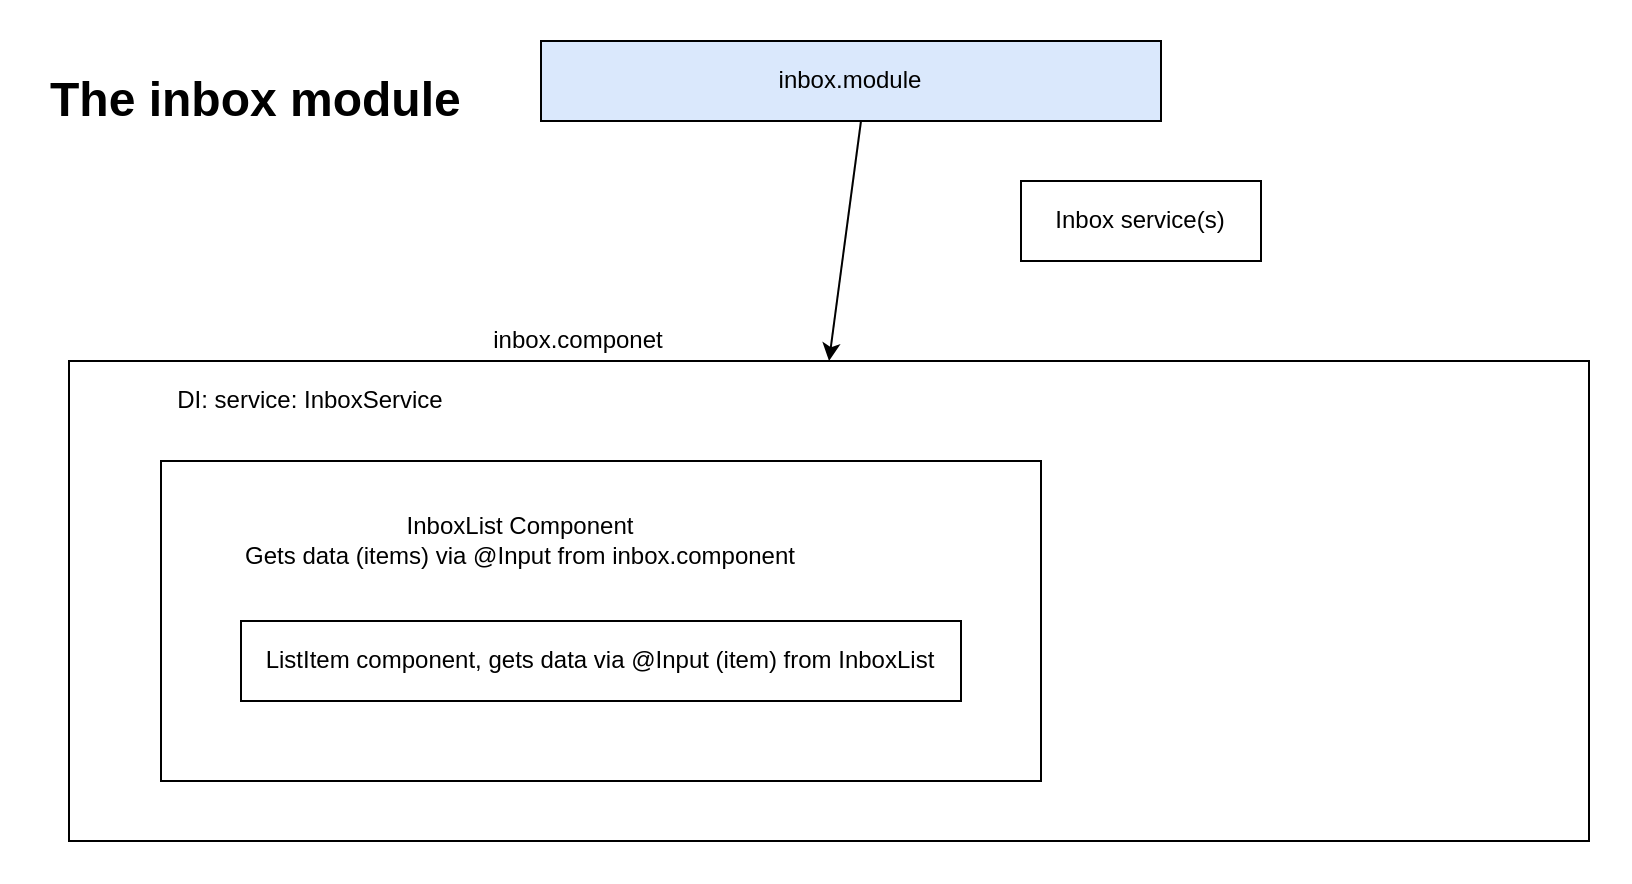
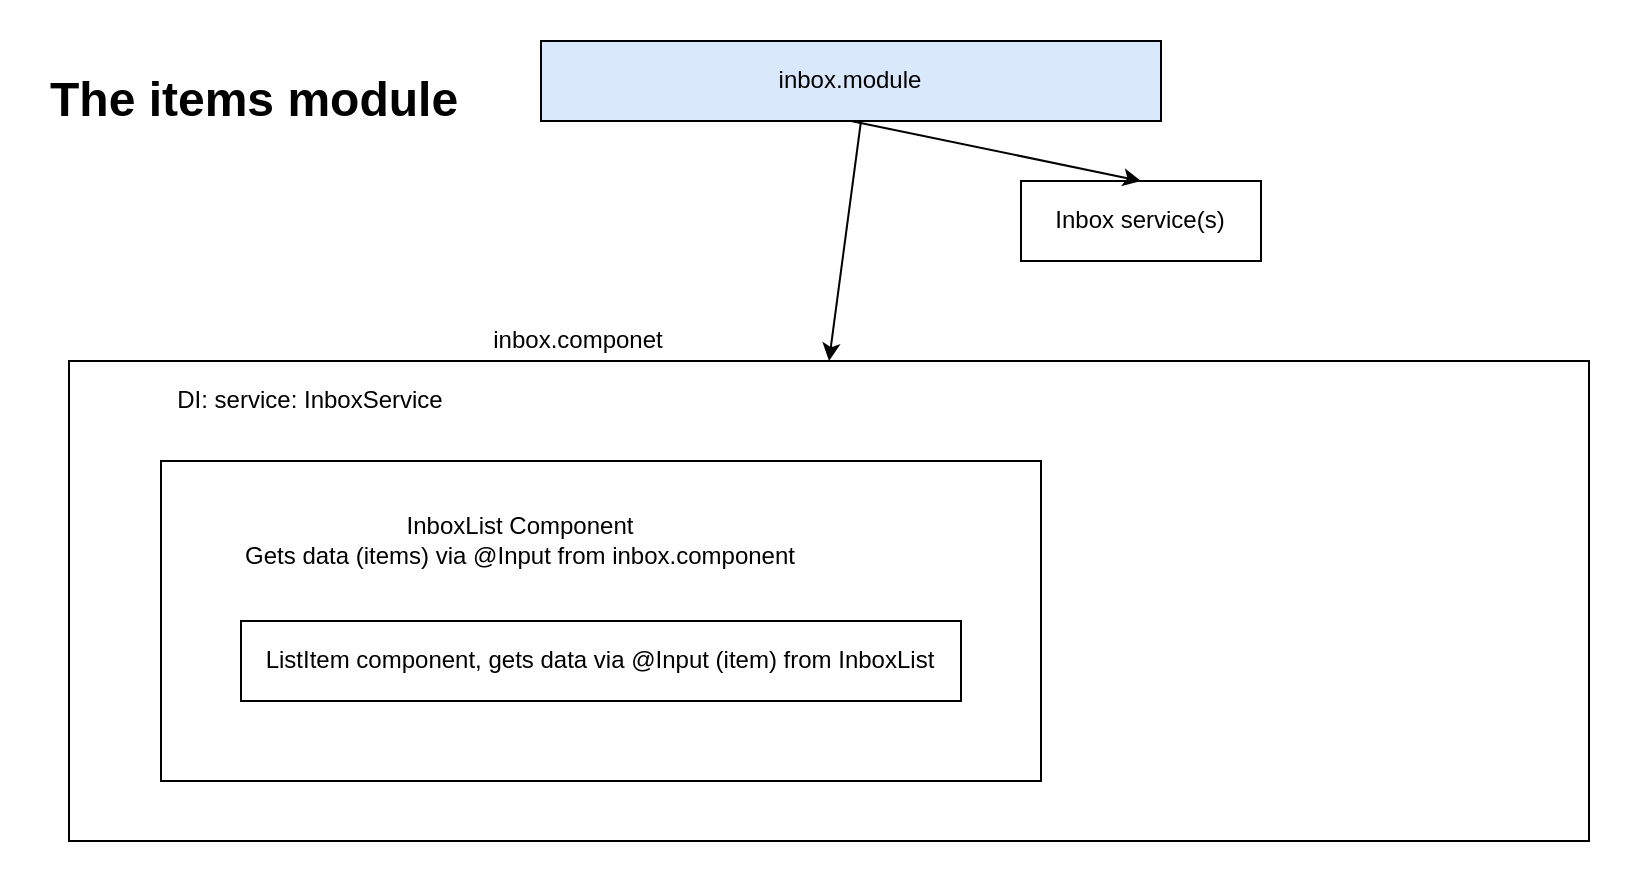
node "The inbox module": label "The inbox module" -> "The items module"
edge "inbox.module" -> "Inbox service(s)": added
